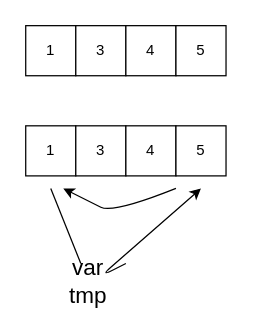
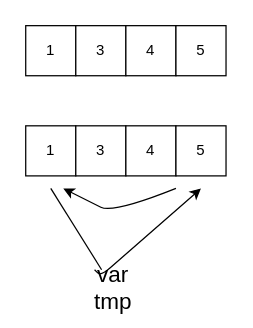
node "var tmp": moved (88, 282) -> (113, 288)
